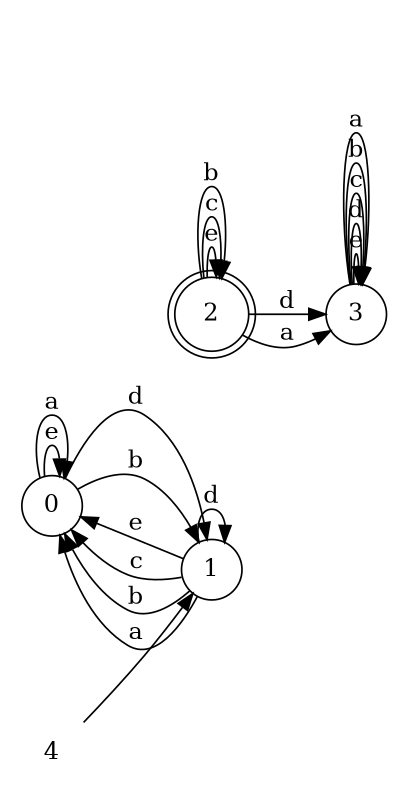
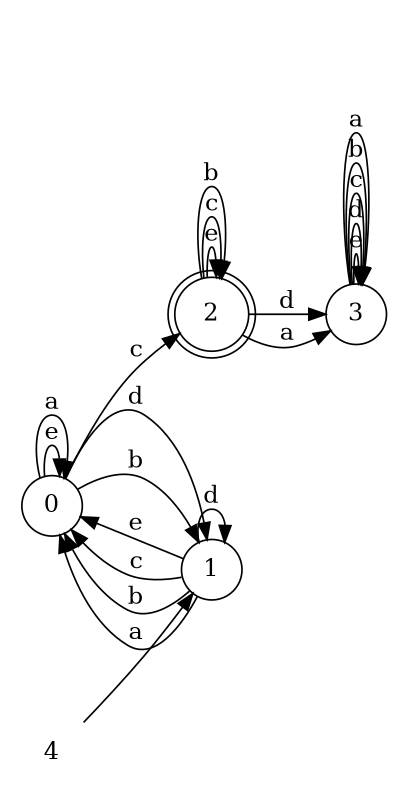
edge "0" -> "2": added, label "c"
